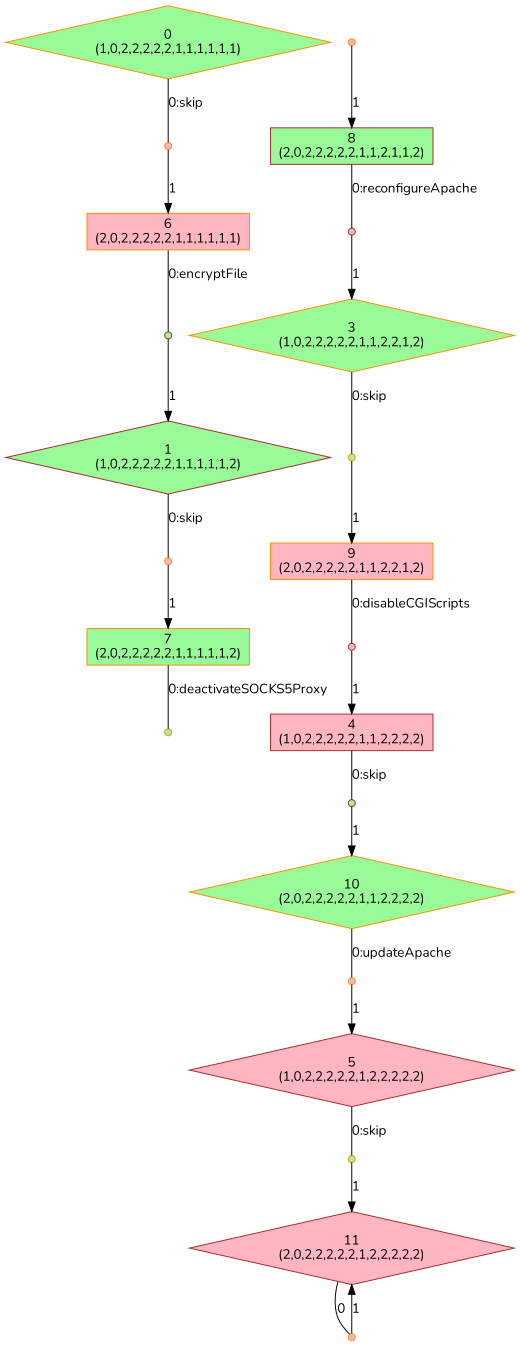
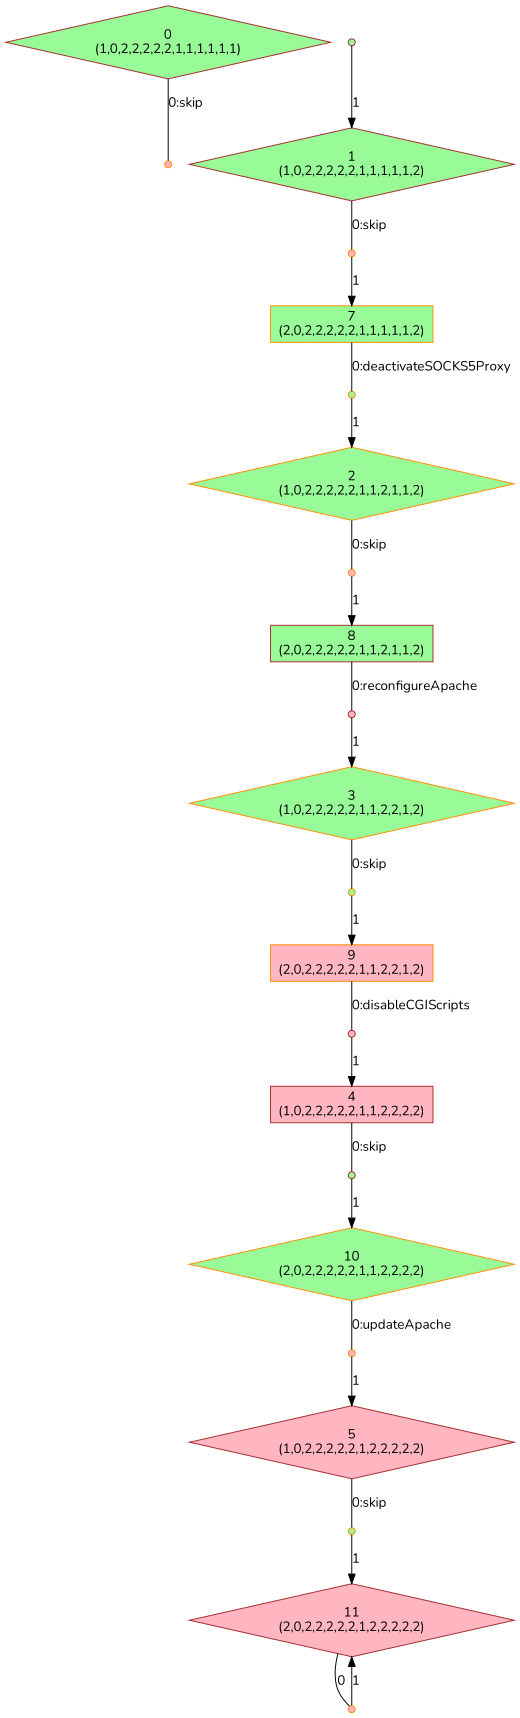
node "0 (1,0,2,2,2,2,2,1,1,1,1,1,1)": color darkorange -> brown
node "6 (2,0,2,2,2,2,2,1,1,1,1,1,1)": removed
node "2 (1,0,2,2,2,2,2,1,1,2,1,1,2)": added
